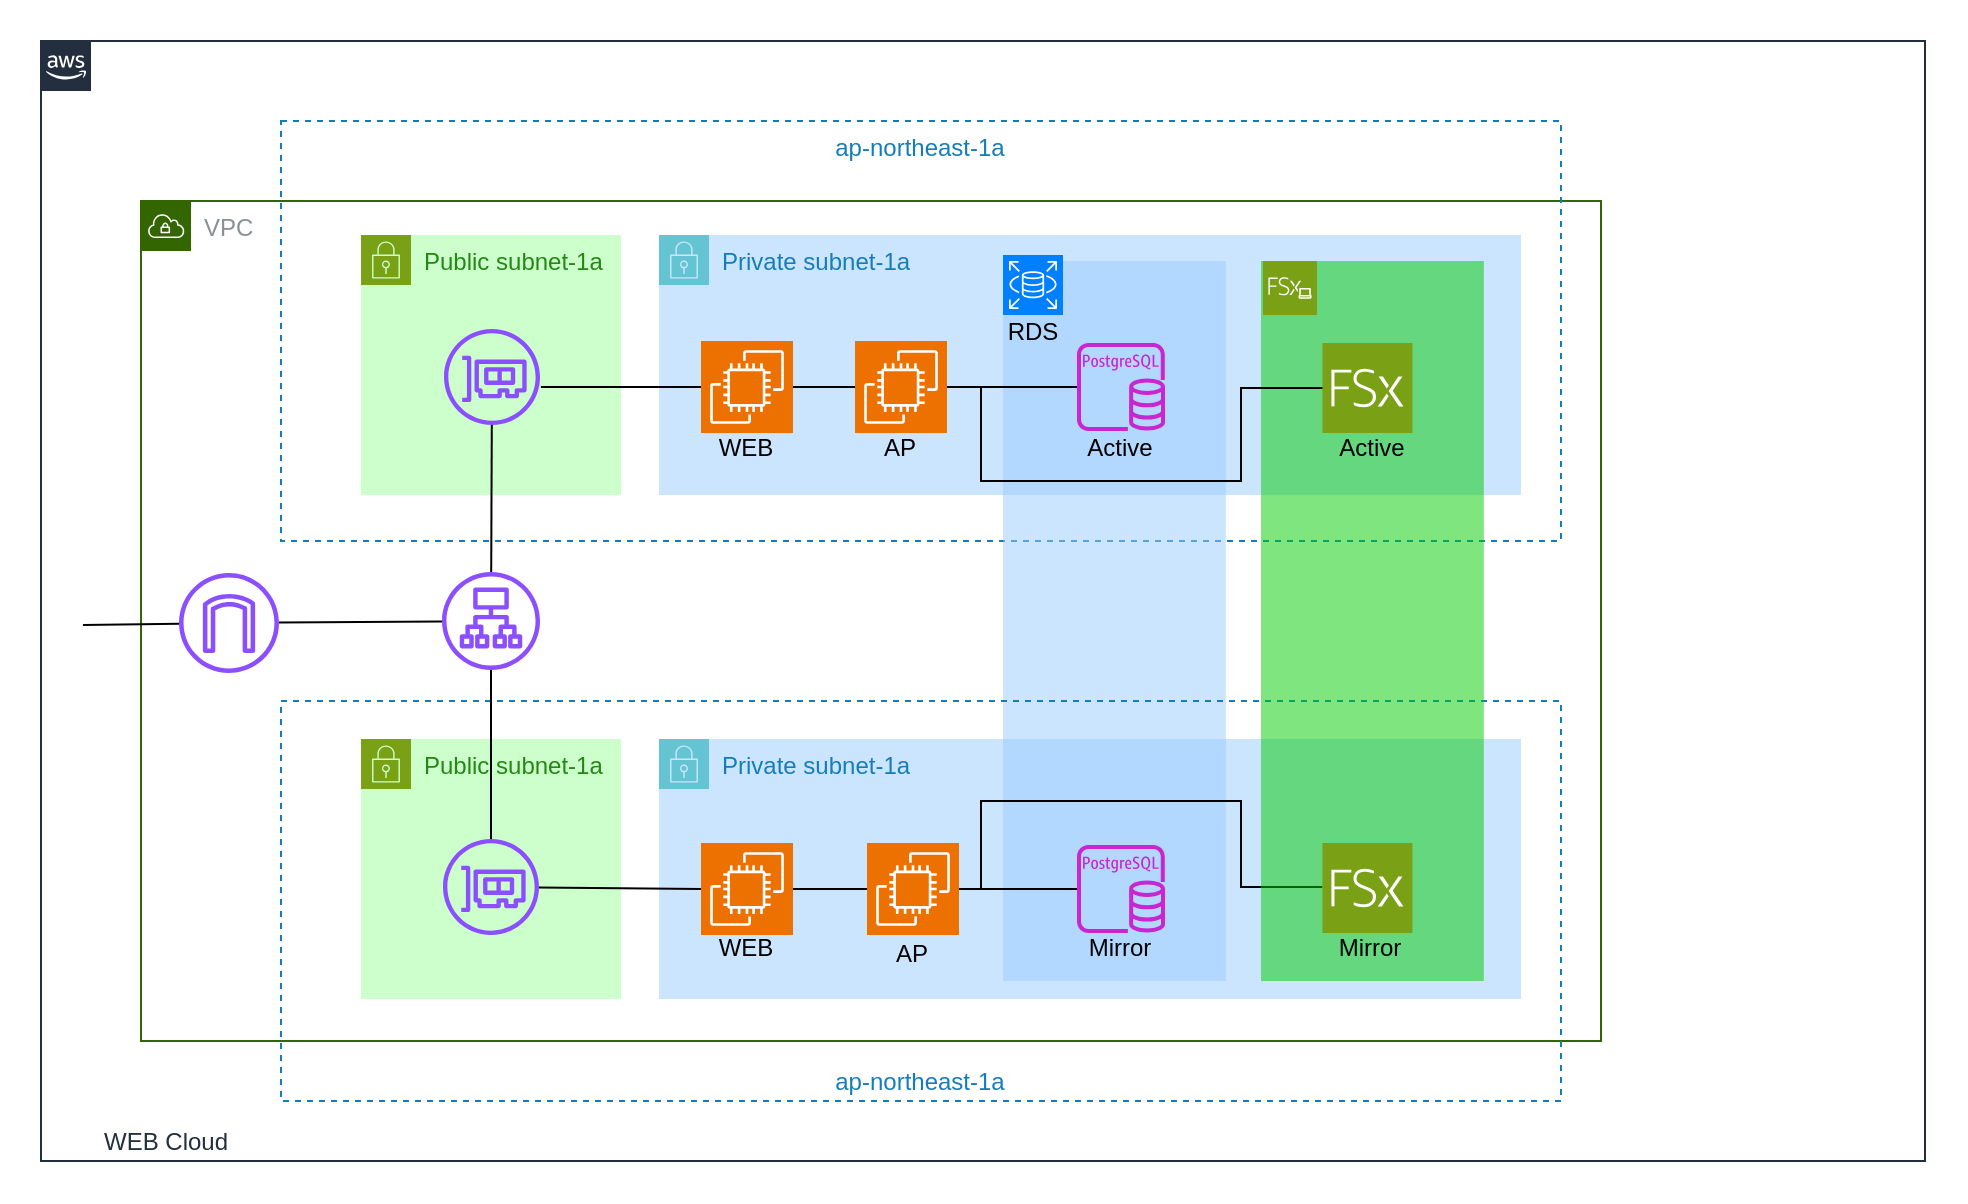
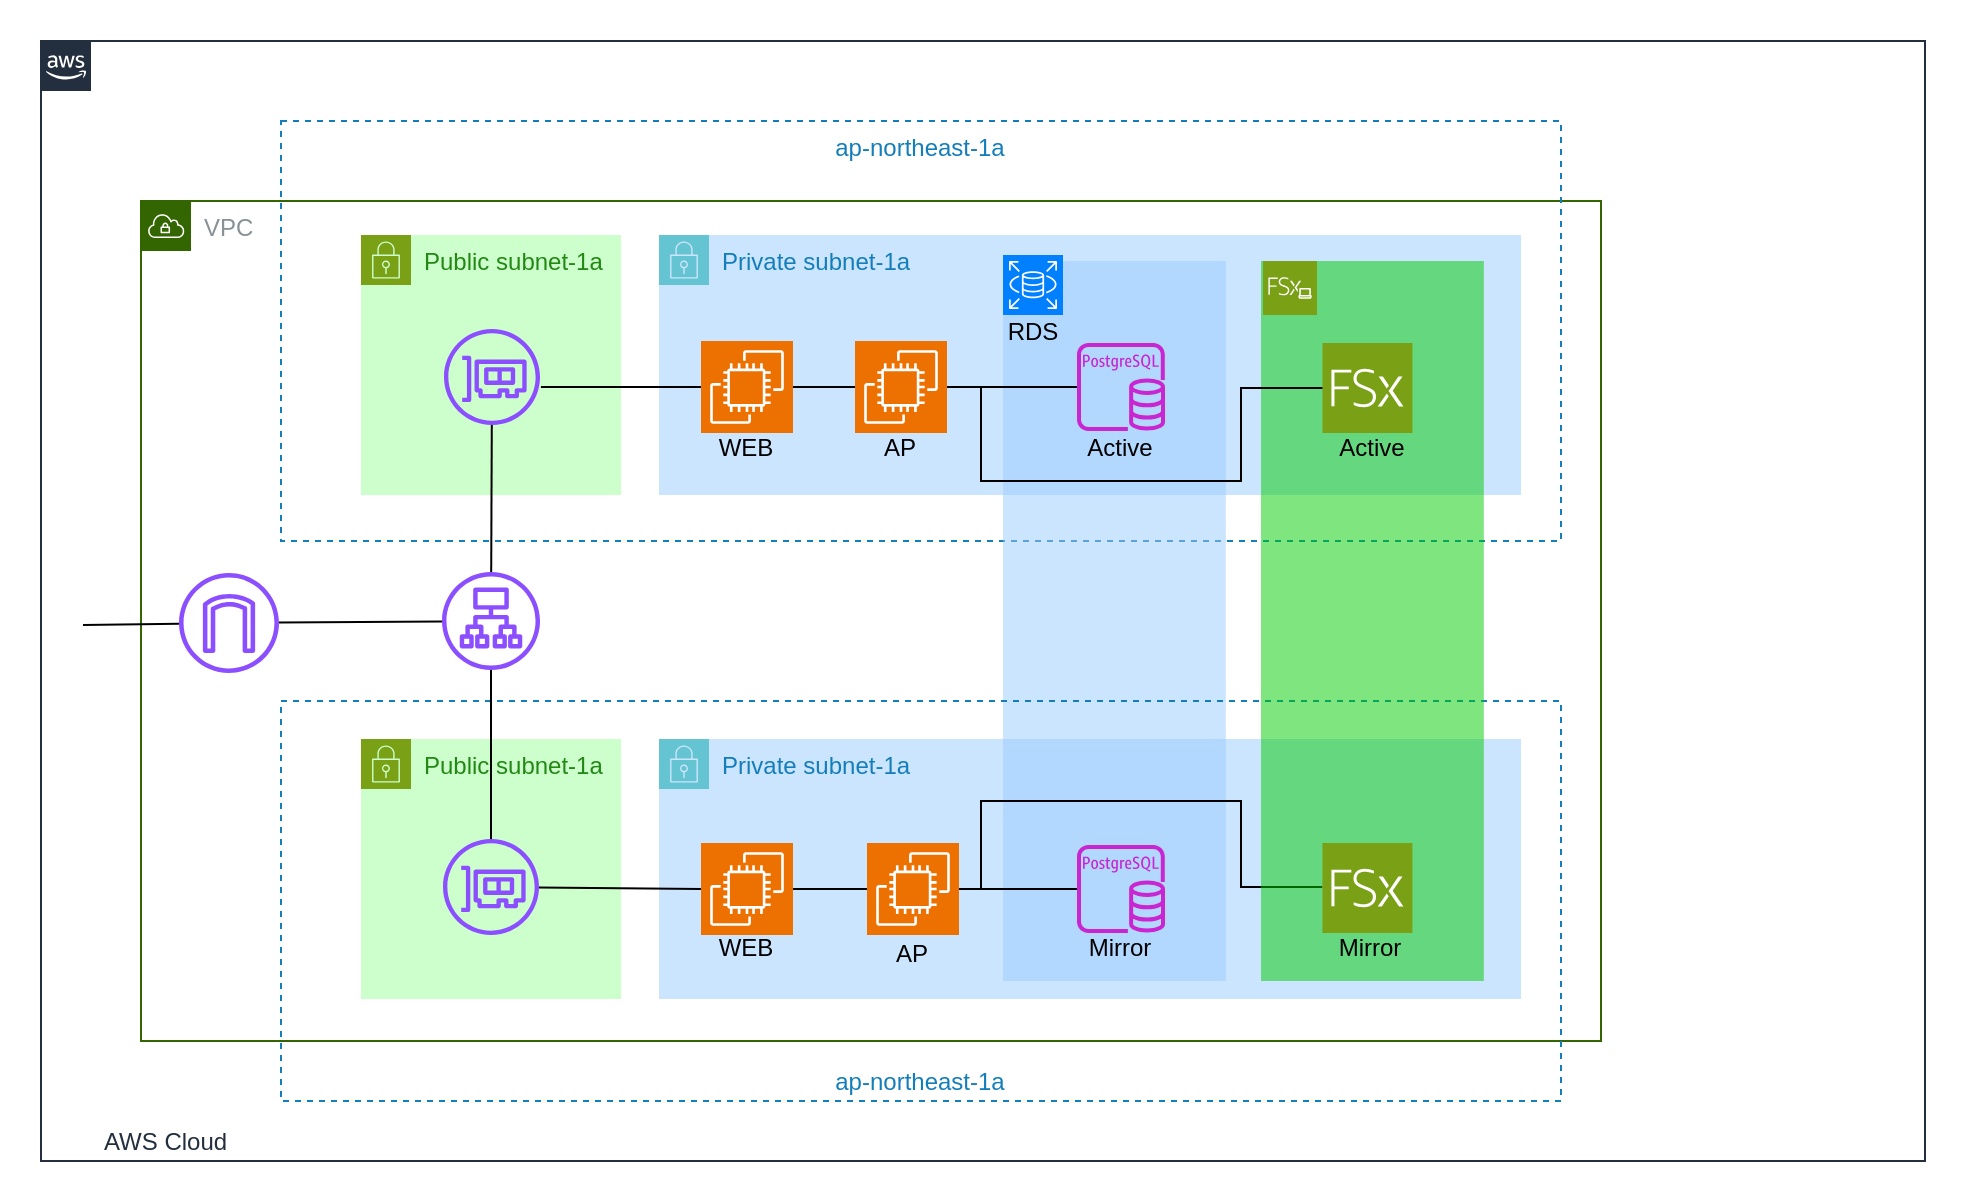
node "WEB Cloud": label "WEB Cloud" -> "AWS Cloud"
